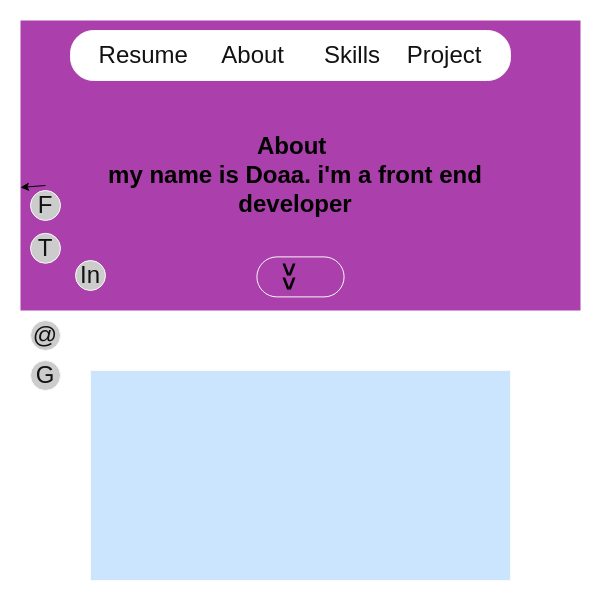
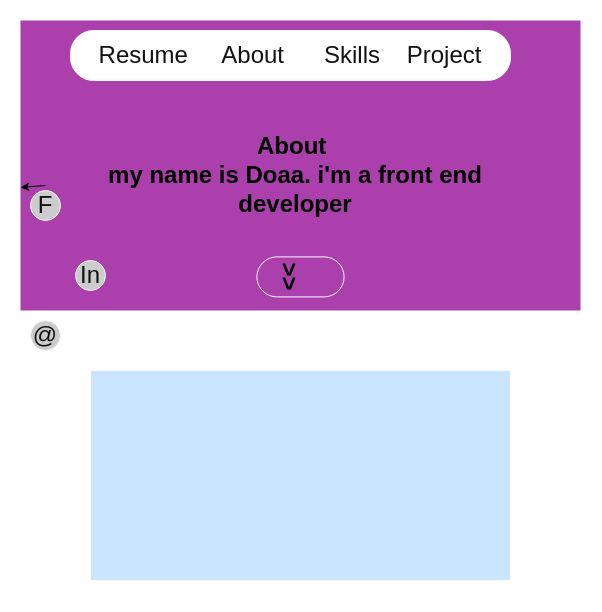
node "T": removed
node "G": removed
